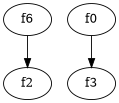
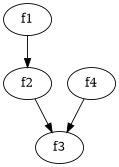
node "f6": label "f6" -> "f1"
node "f0": label "f0" -> "f4"
edge "f2" -> "f3": added
